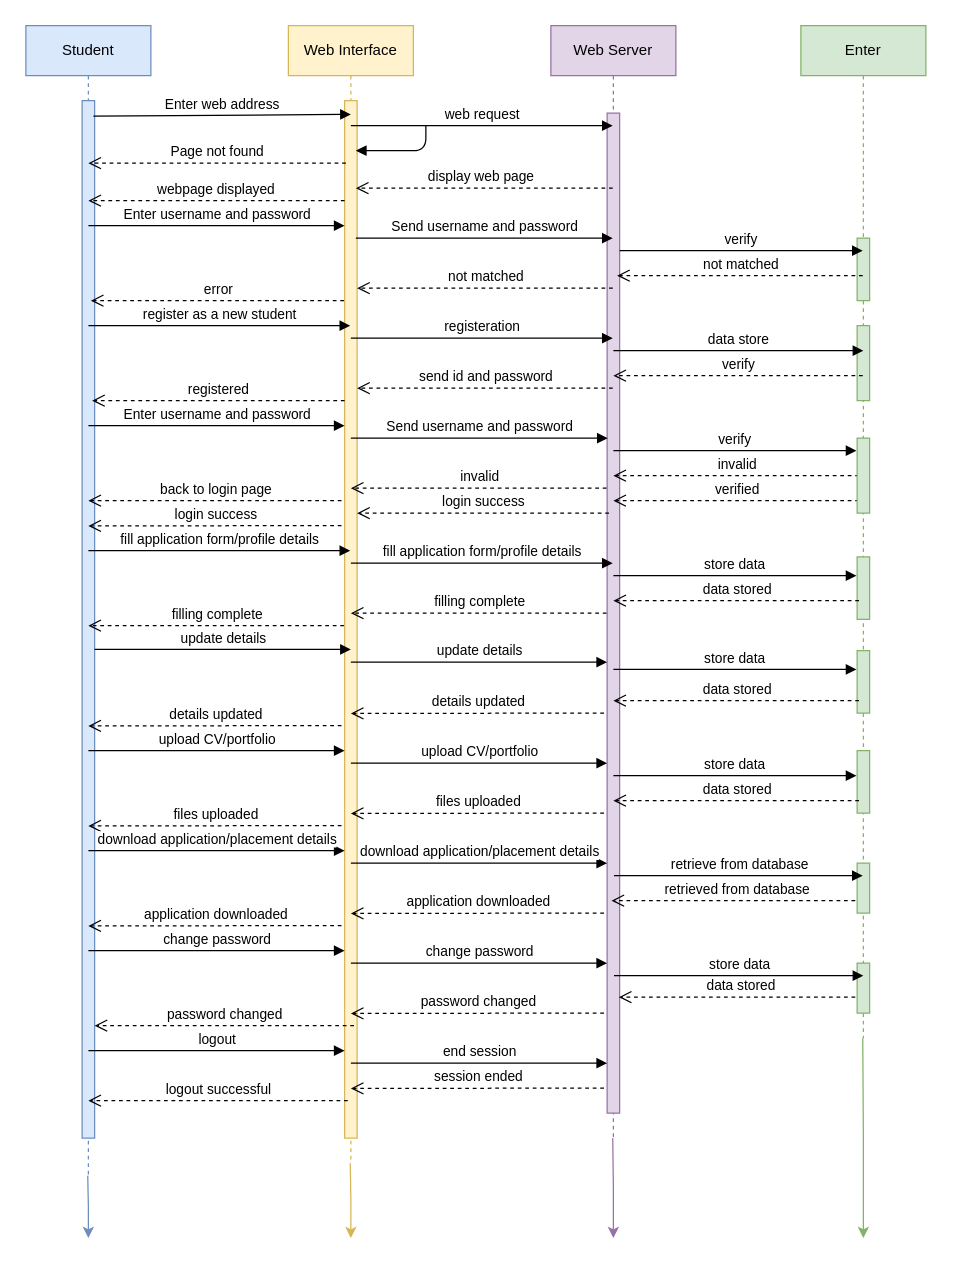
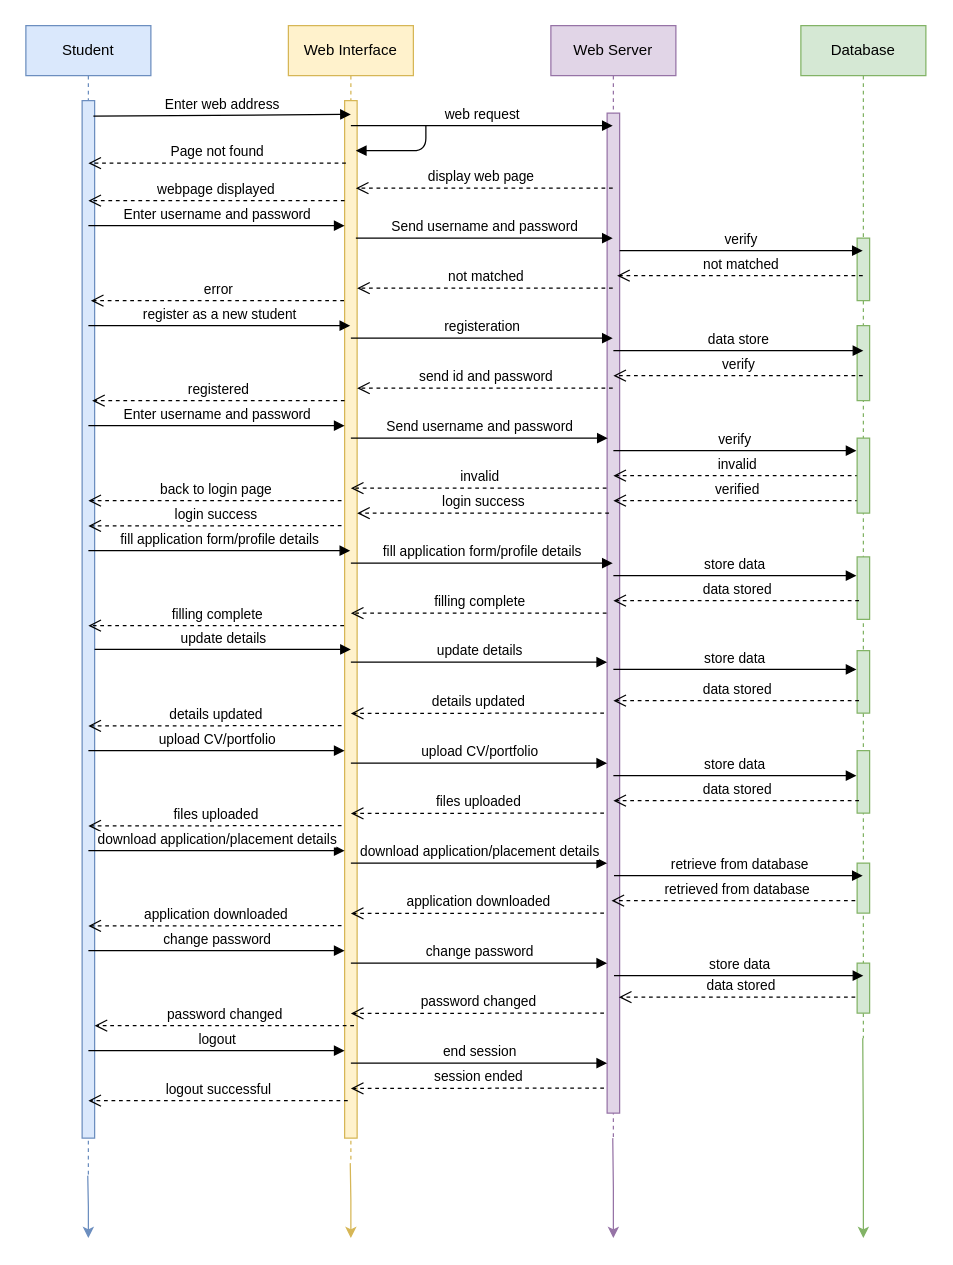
node "Enter": label "Enter" -> "Database"
